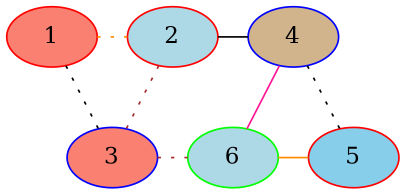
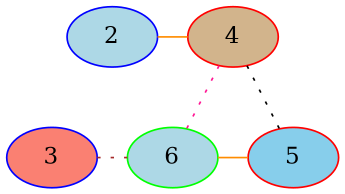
node "1": removed
node "2": color red -> blue
edge "2" -- "4": color black -> darkorange
node "4": color blue -> red
edge "2" -- "3": removed
edge "4" -- "6": style solid -> dotted
